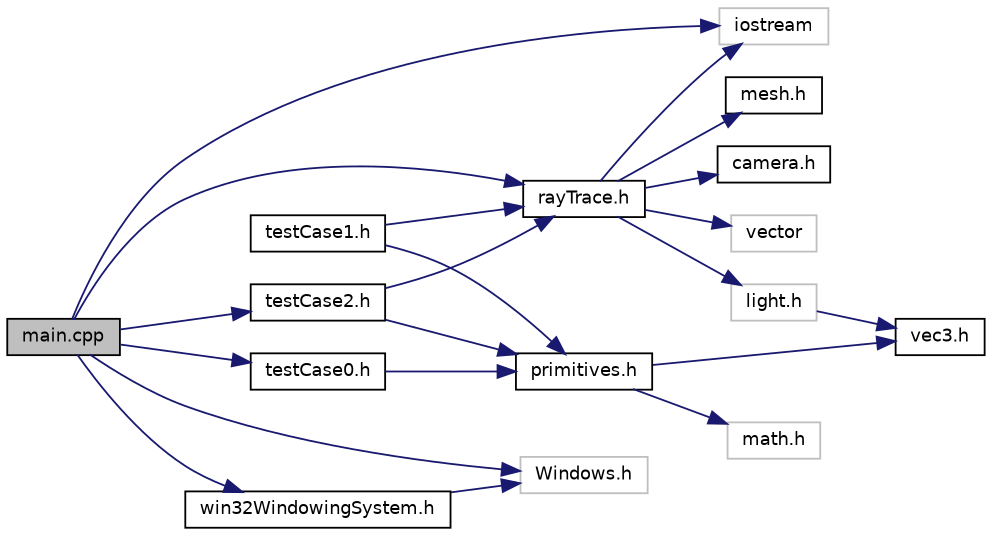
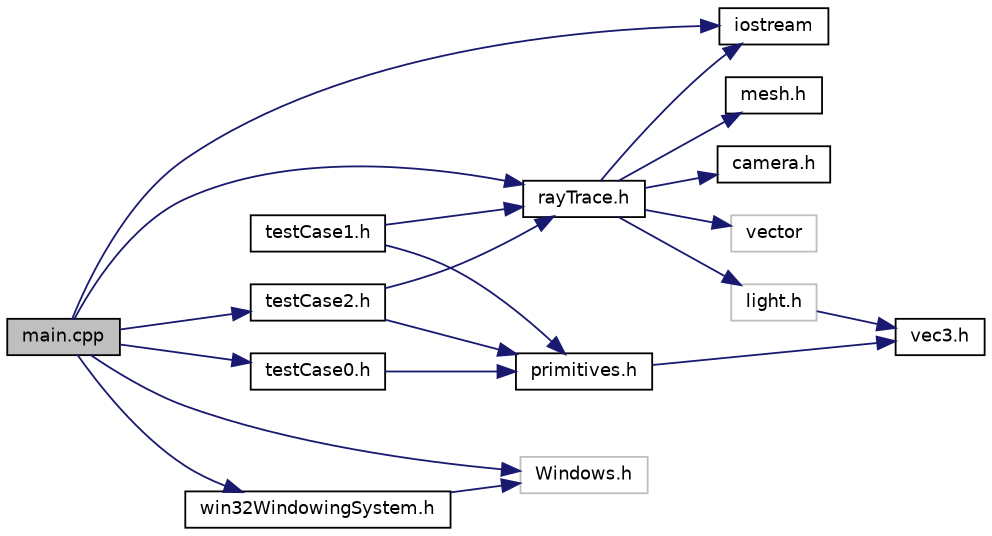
node "iostream": color grey75 -> black
node "math.h": removed
